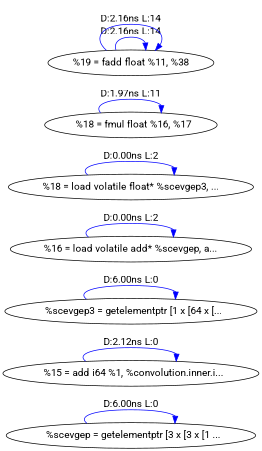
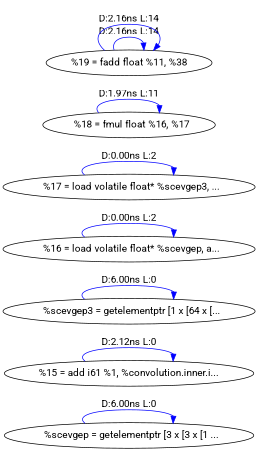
node "%18 = load volatile float* %scevgep3, ...": label "%18 = load volatile float* %scevgep3, ..." -> "%17 = load volatile float* %scevgep3, ..."
node "%16 = load volatile add* %scevgep, a...": label "%16 = load volatile add* %scevgep, a..." -> "%16 = load volatile float* %scevgep, a..."
node "%15 = add i64 %1, %convolution.inner.i...": label "%15 = add i64 %1, %convolution.inner.i..." -> "%15 = add i61 %1, %convolution.inner.i..."
